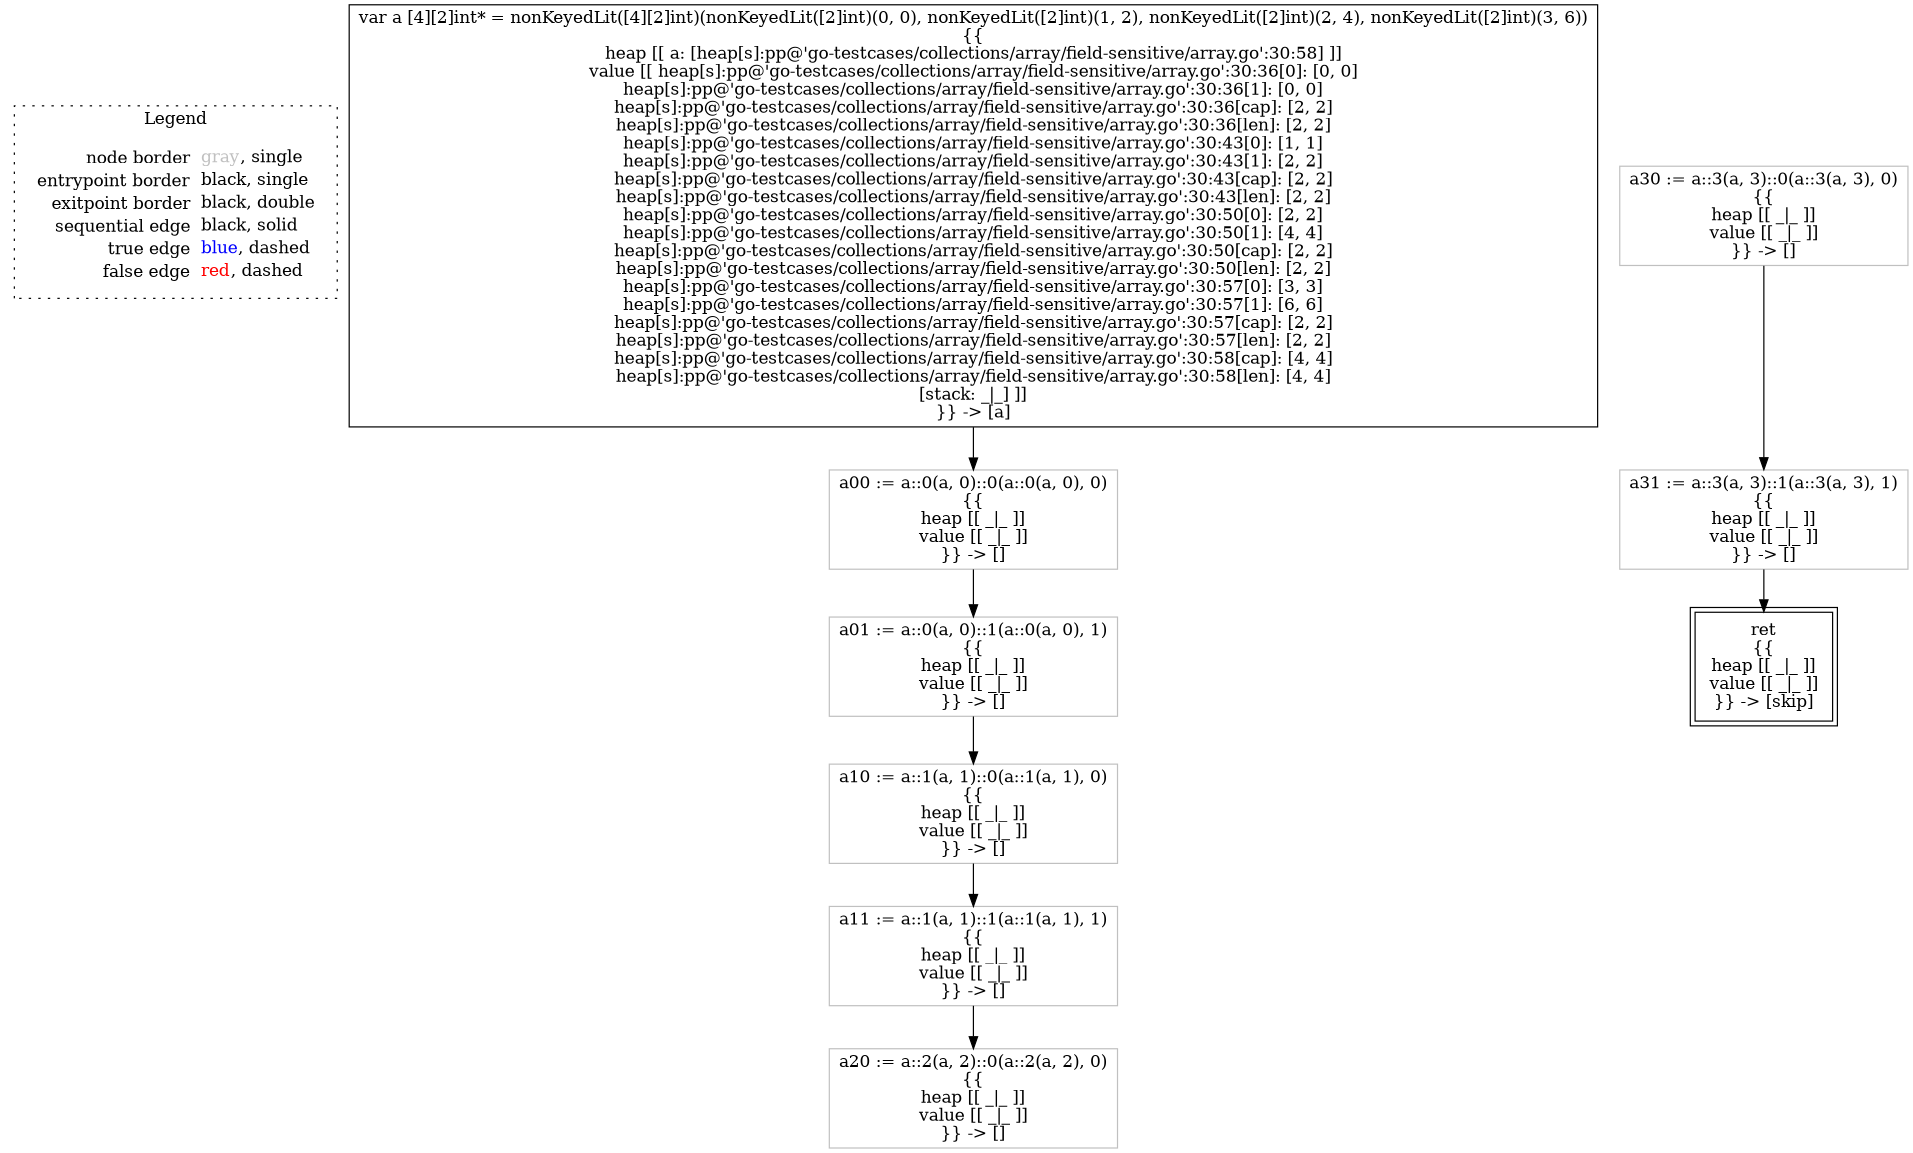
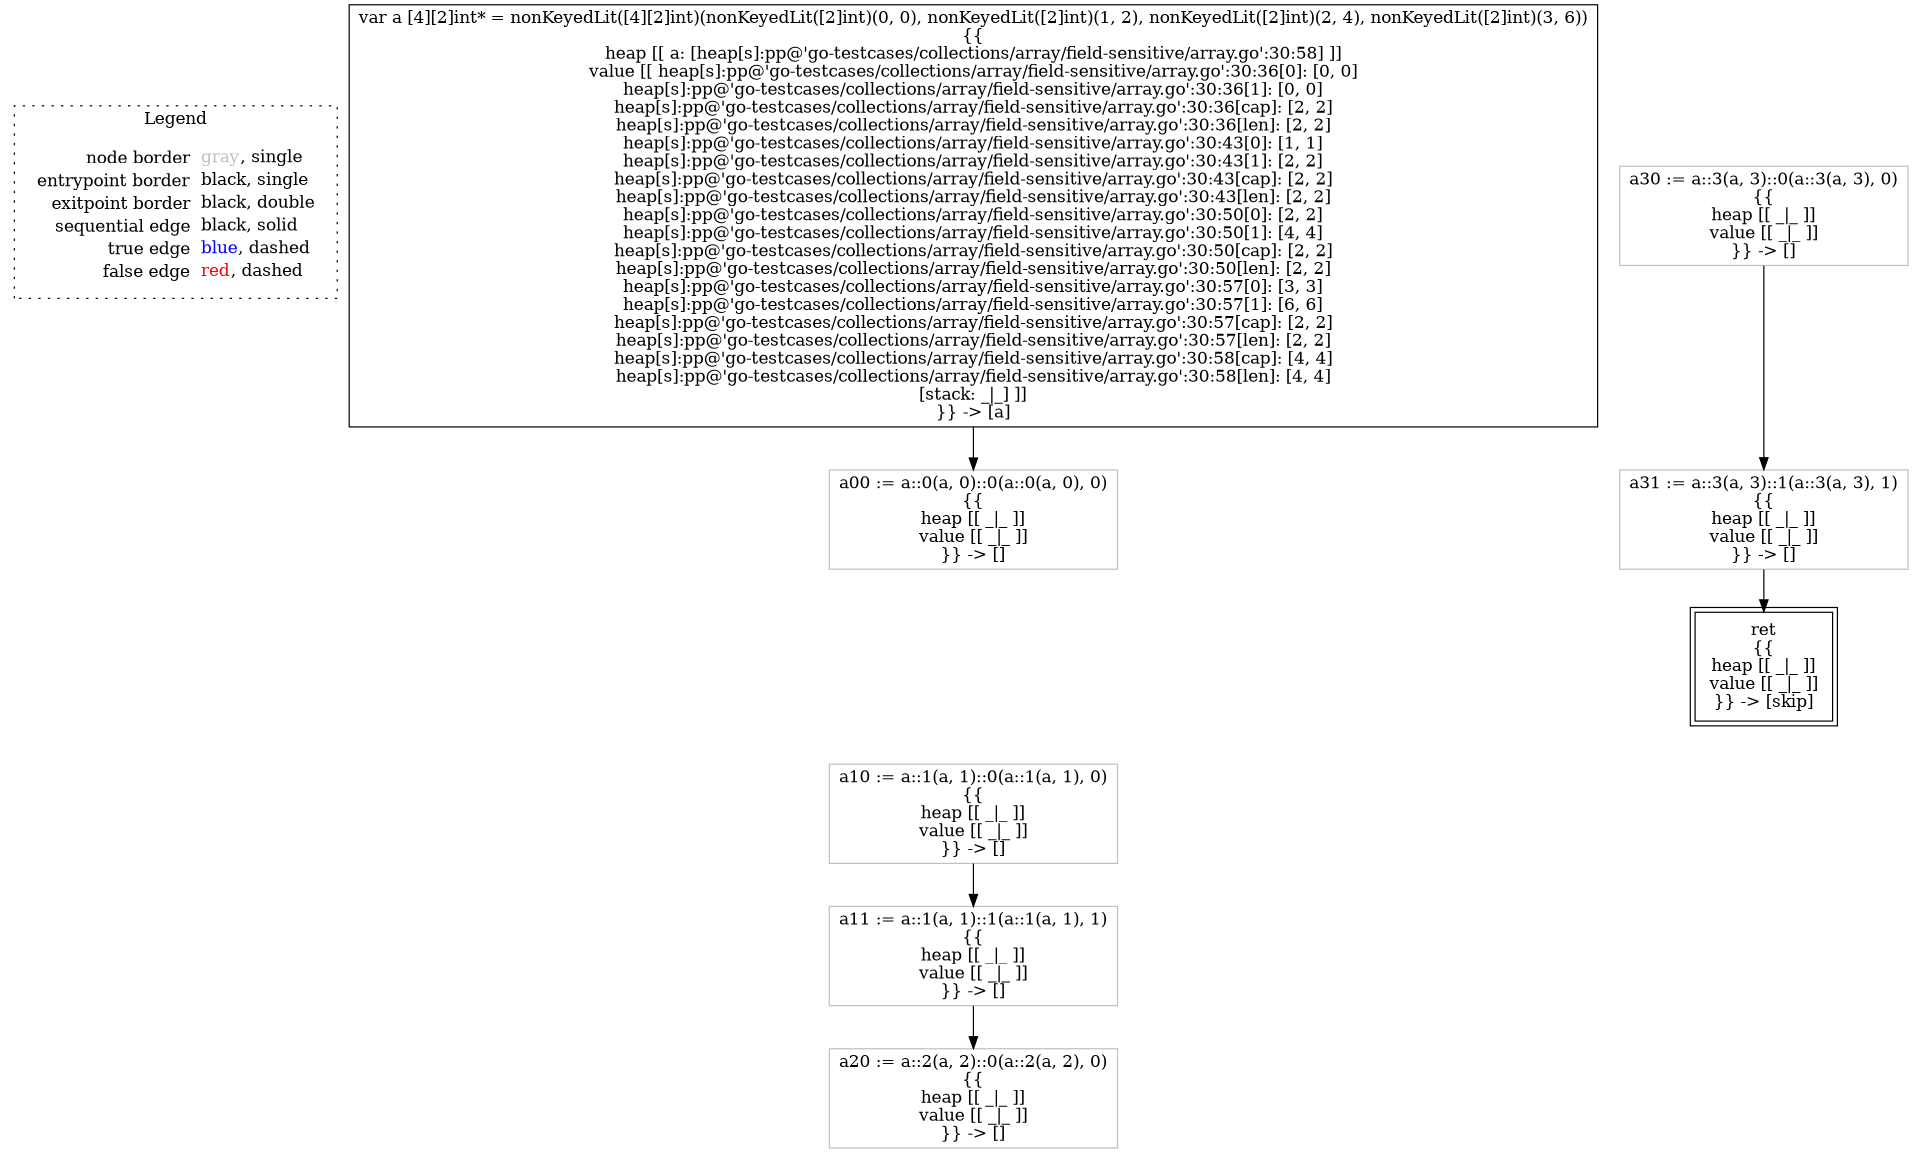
node "a01 := a::0(a, 0)::1(a::0(a, 0), 1)": removed
